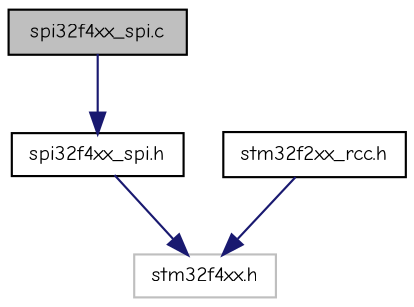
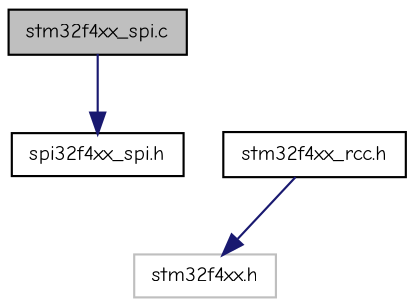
node "spi32f4xx_spi.c": label "spi32f4xx_spi.c" -> "stm32f4xx_spi.c"
node "stm32f2xx_rcc.h": label "stm32f2xx_rcc.h" -> "stm32f4xx_rcc.h"
edge "spi32f4xx_spi.h" -> "stm32f4xx.h": removed
